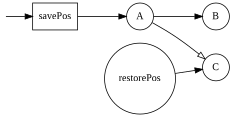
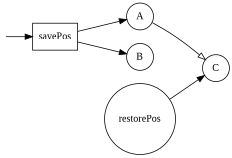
edge "A" -> "B": now "savePos" -> "B"
